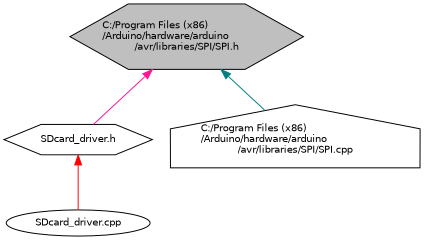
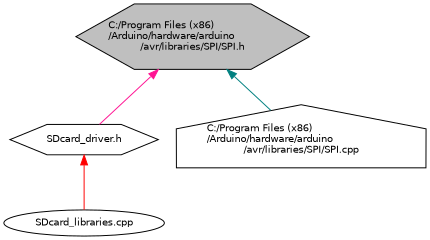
node "SDcard_driver.cpp": label "SDcard_driver.cpp" -> "SDcard_libraries.cpp"
